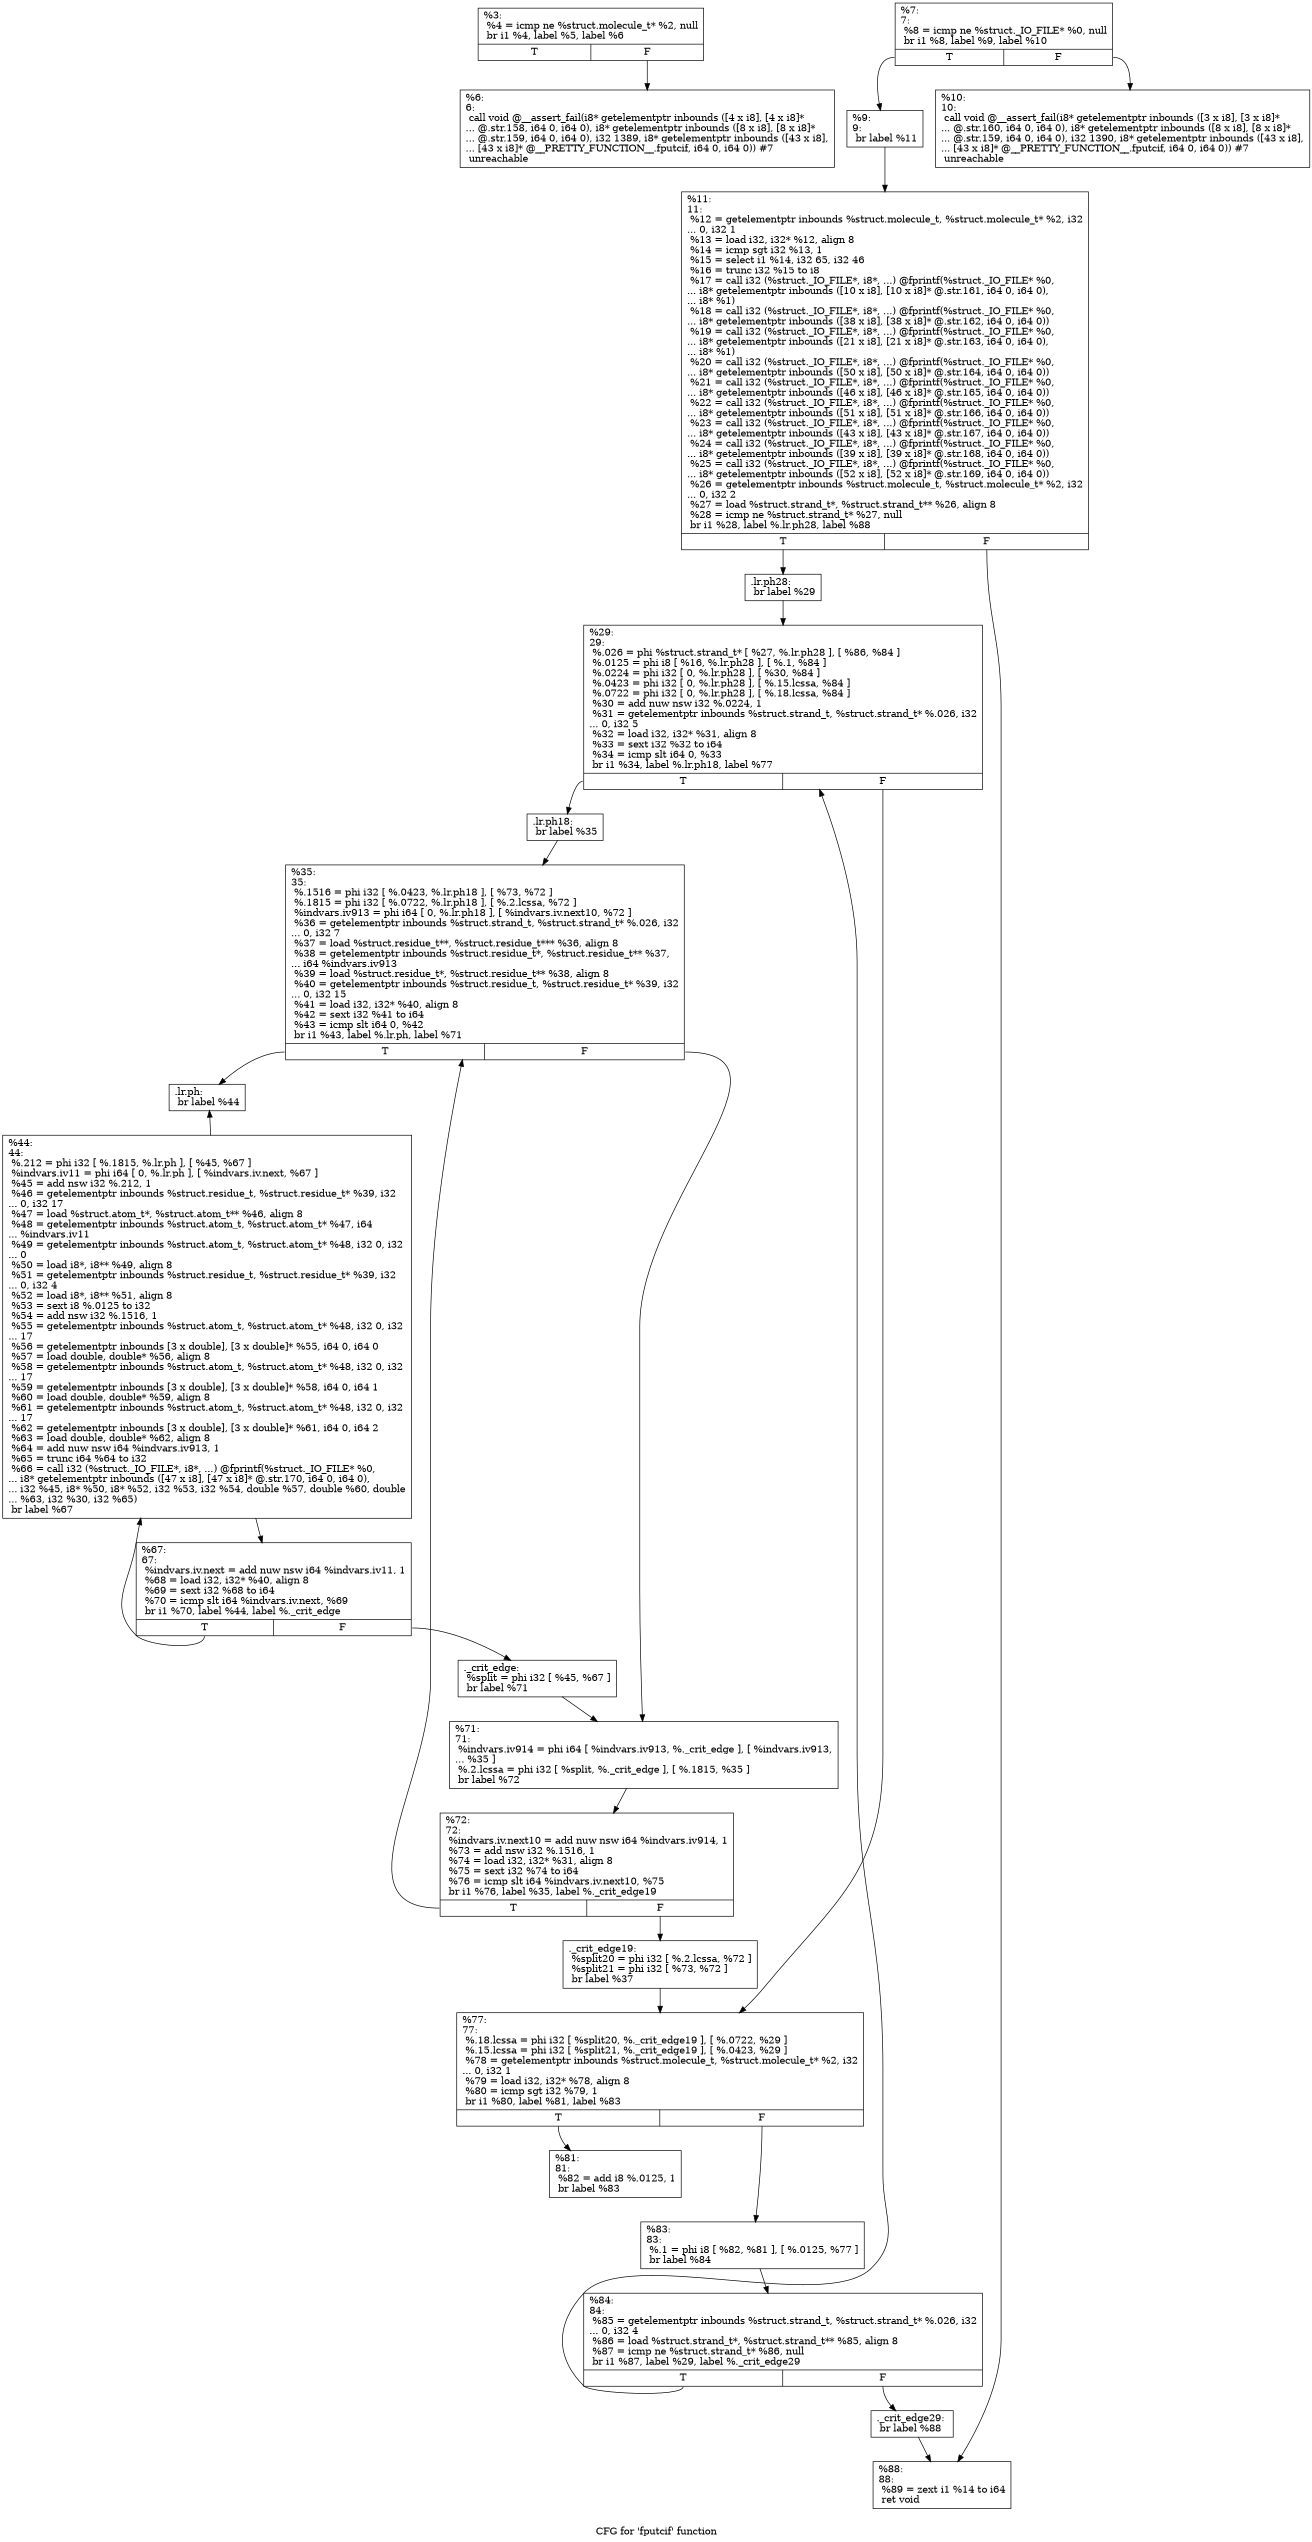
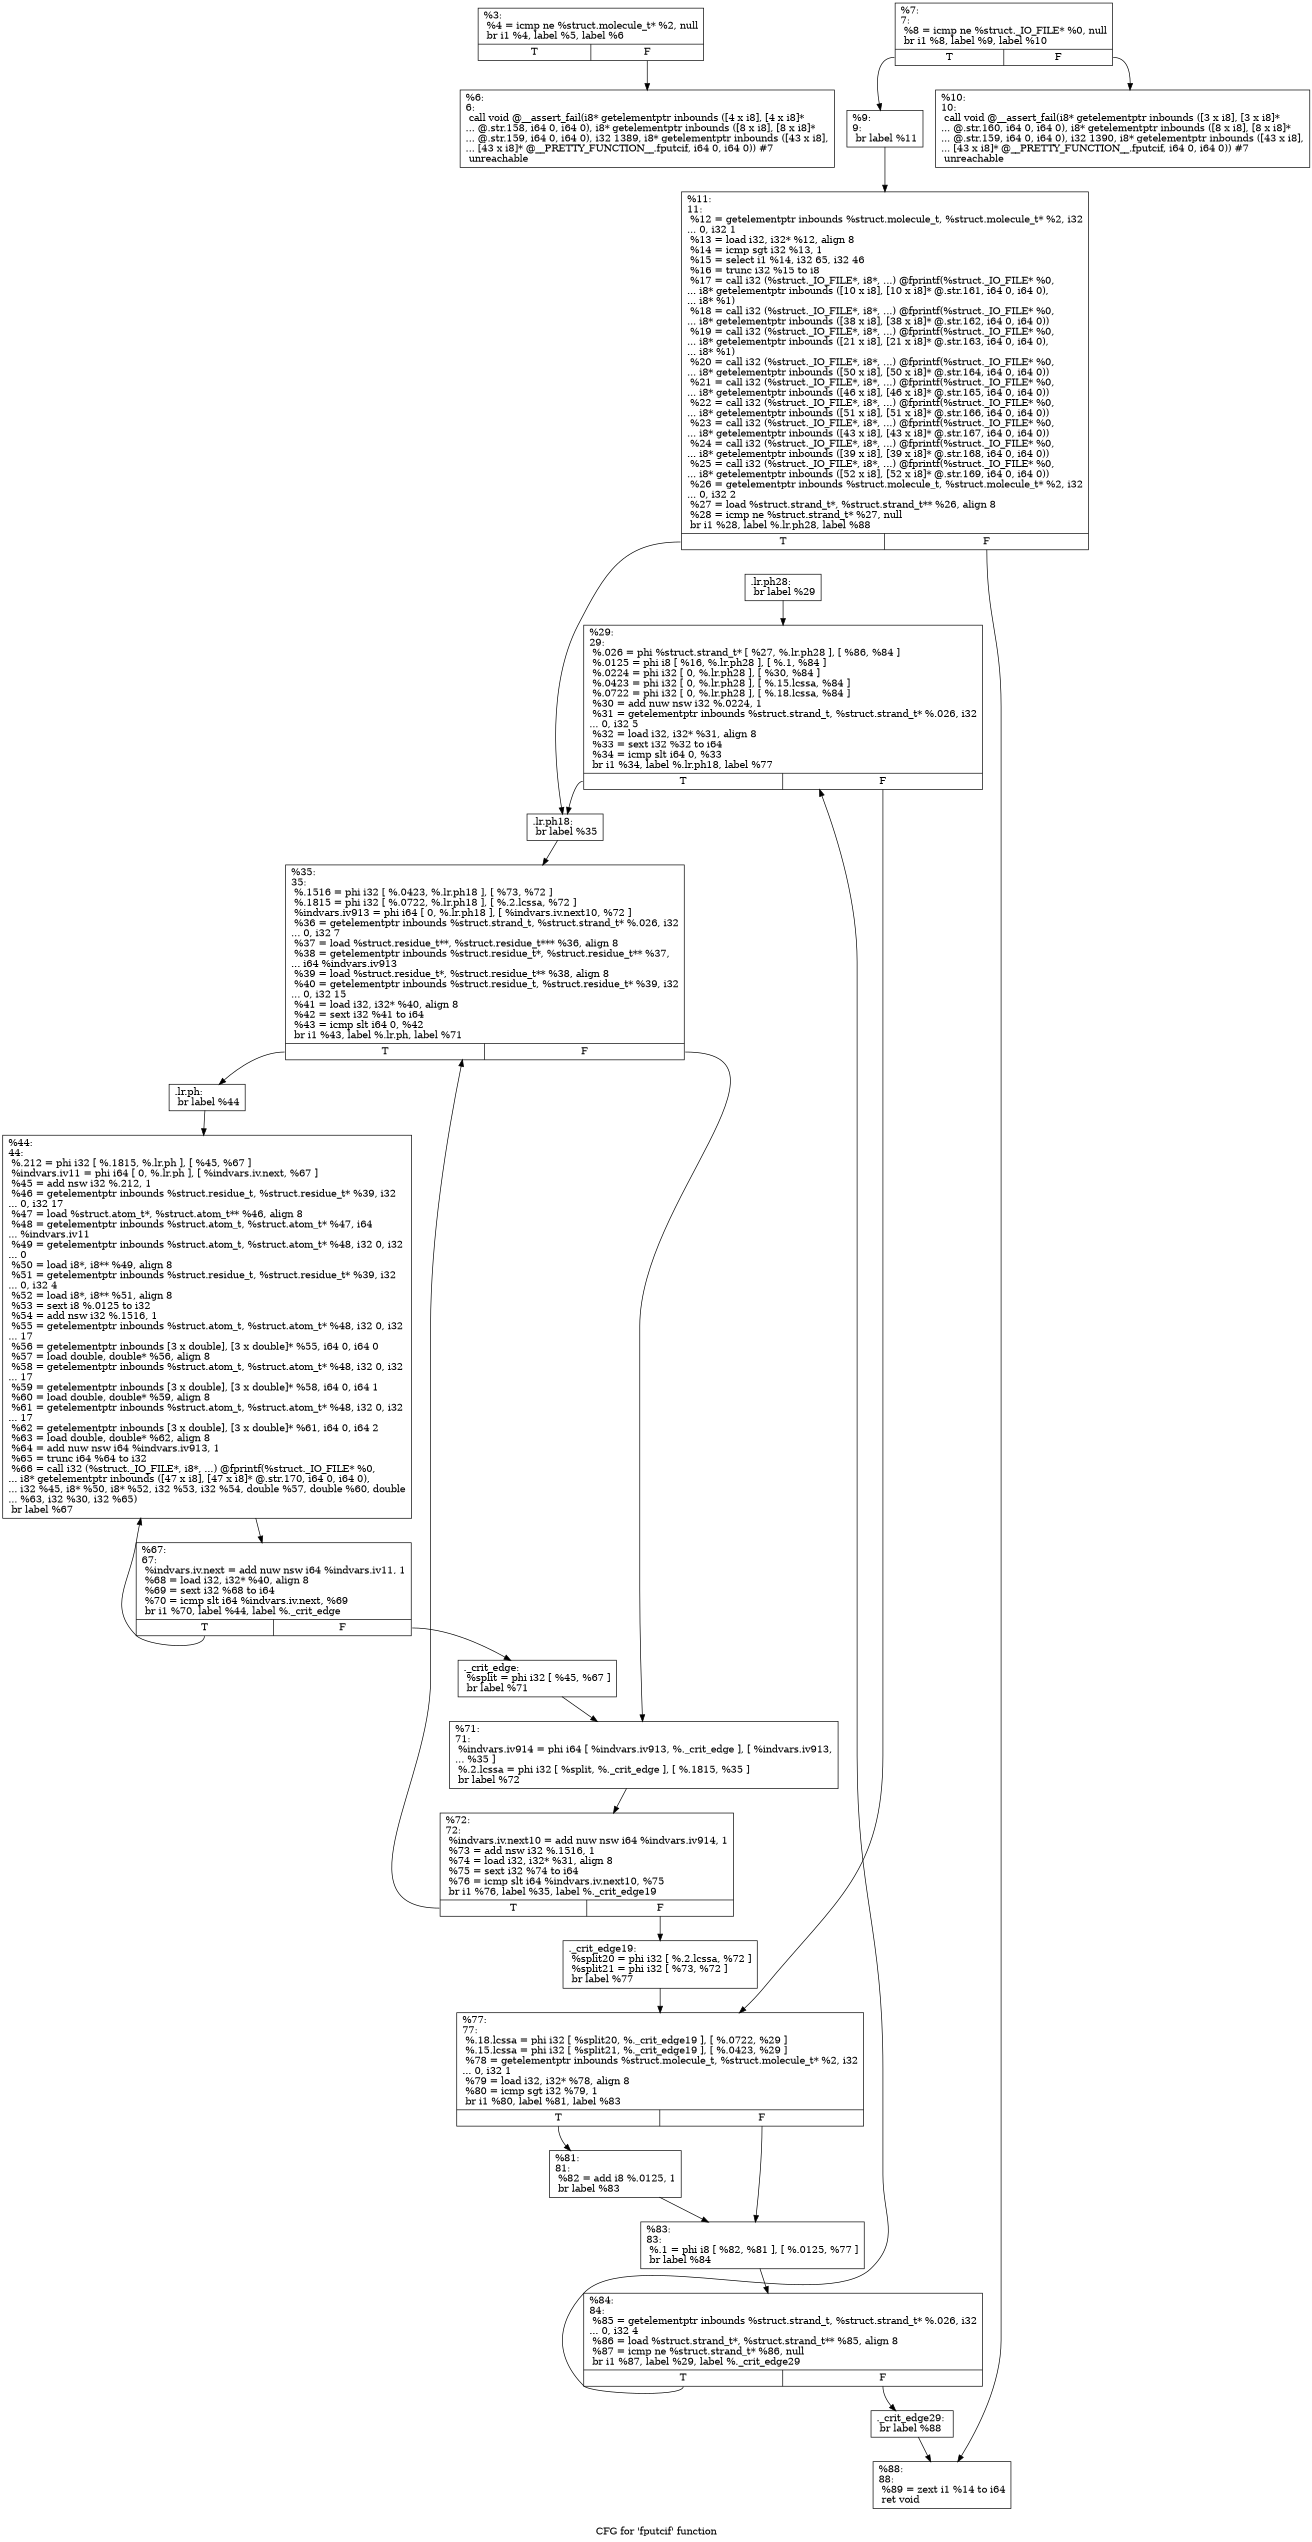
edge "%11:" -> ".lr.ph28:": now "%11:" -> ".lr.ph18:"
edge "%44:" -> ".lr.ph:": reversed
node "._crit_edge19:": text "br label %37" -> "br label %77"
edge "%81:" -> "%83:": added
